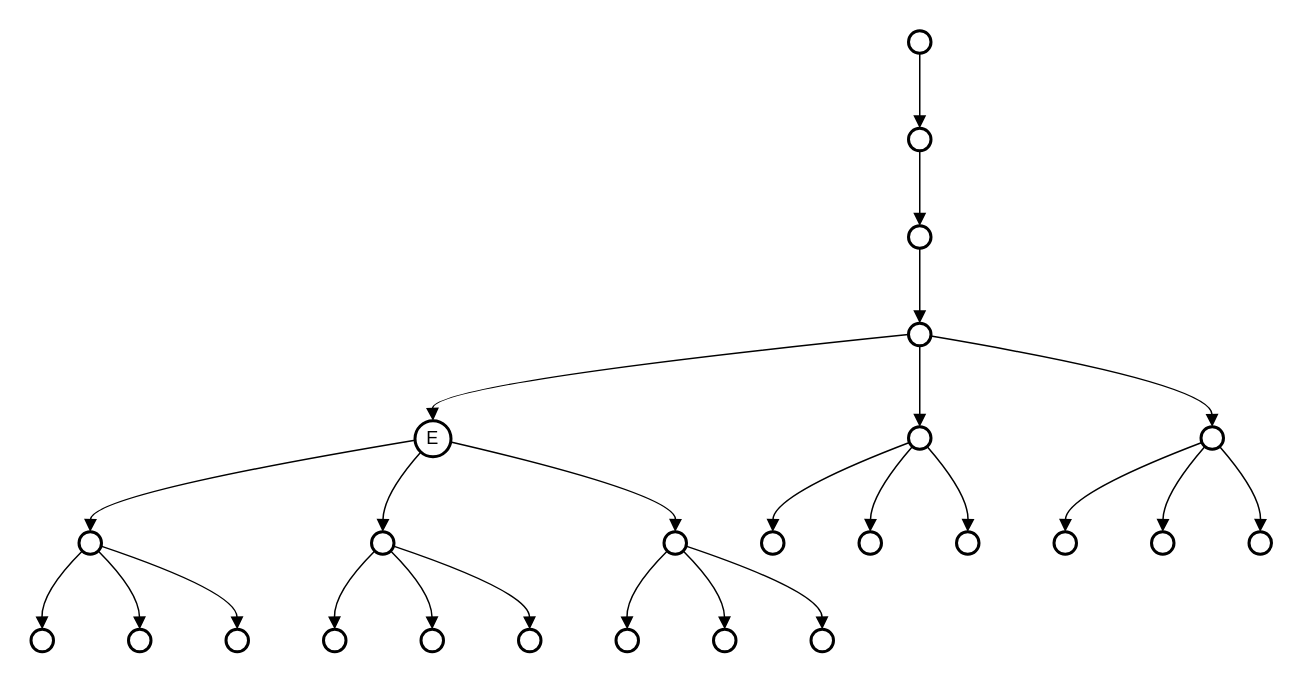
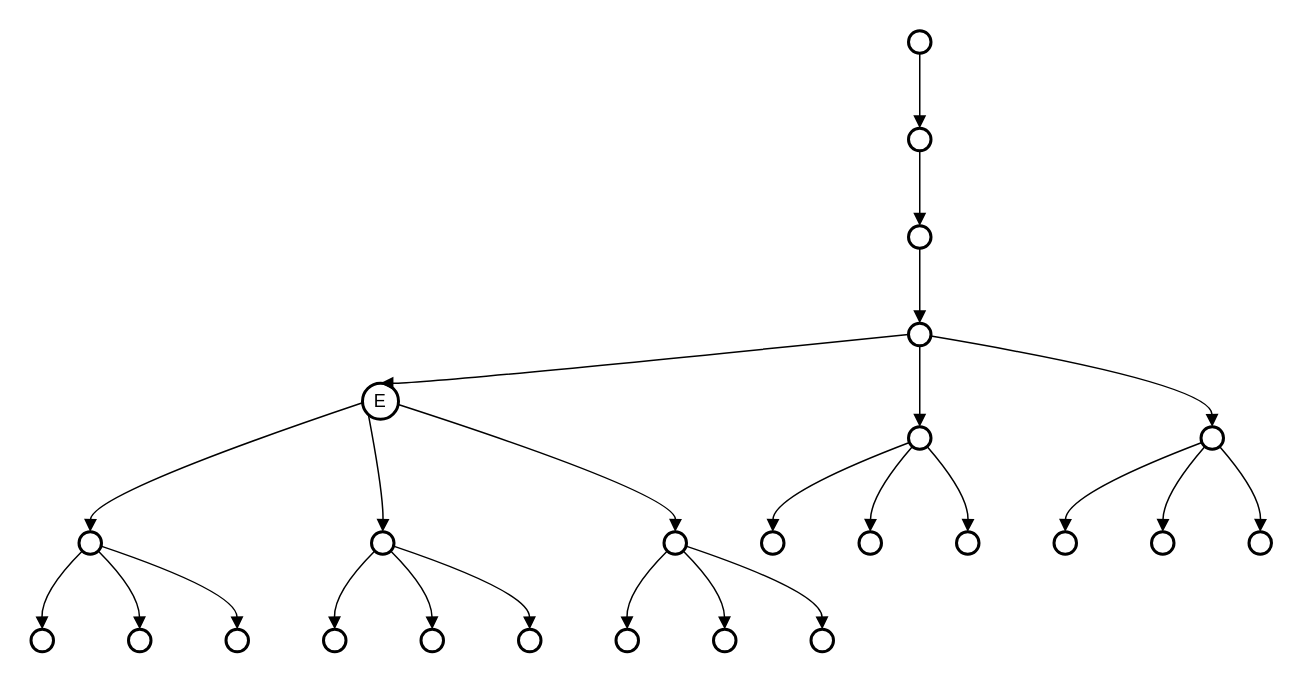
node "E": moved (433, 439) -> (380, 401)
